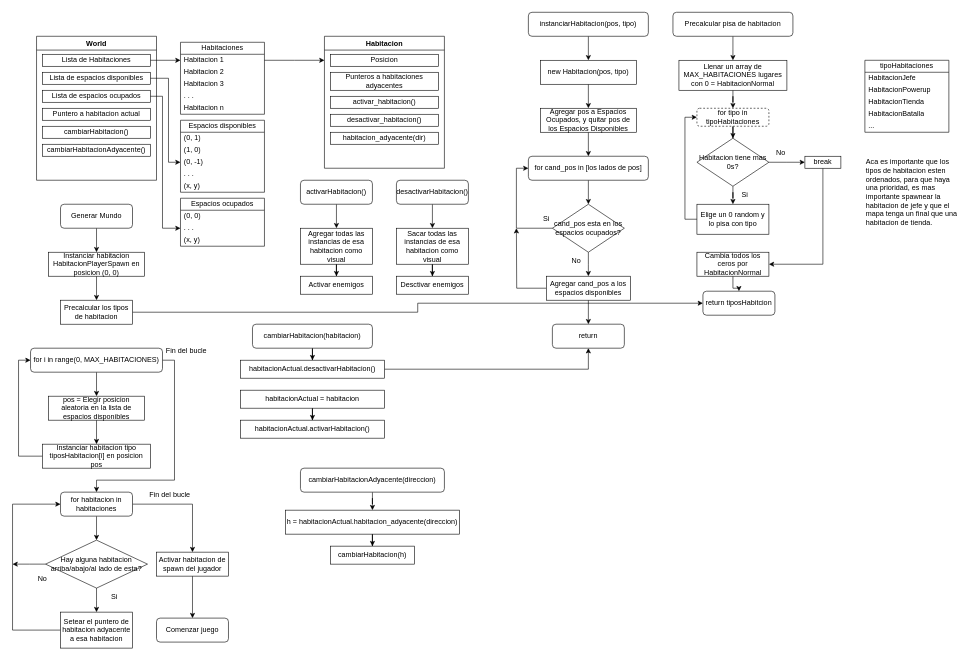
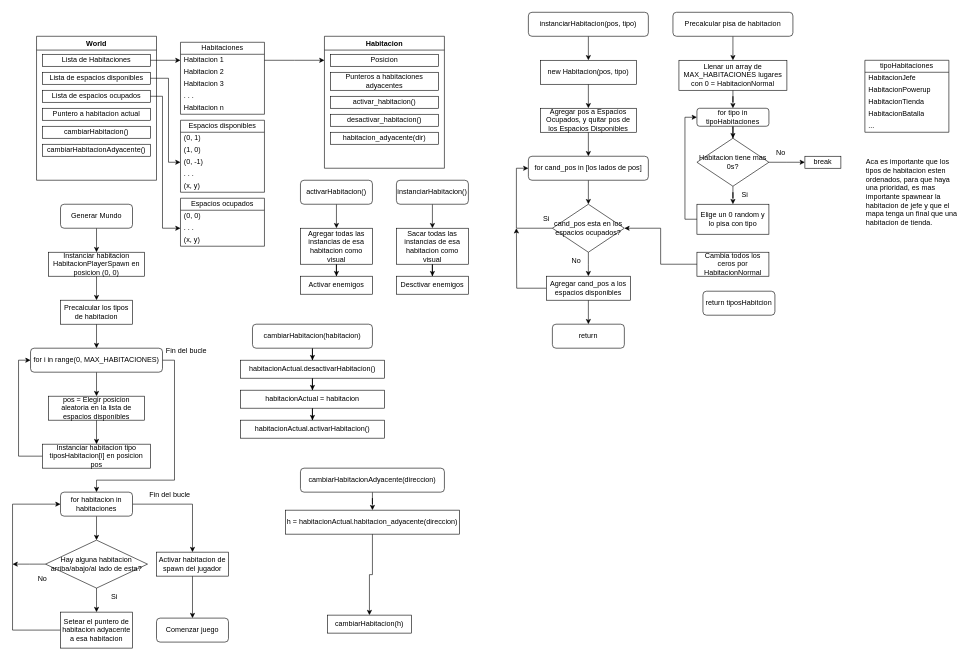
node "for tipo in tipoHabitaciones": style dashed -> solid
node "desactivarHabitacion()": label "desactivarHabitacion()" -> "instanciarHabitacion()"
edge "break" -> "Cambia todos los ceros por HabitacionNormal": removed
edge "Cambia todos los ceros por HabitacionNormal" -> "return tiposHabitcion": now "Cambia todos los ceros por HabitacionNormal" -> "cand_pos esta en los espacios ocupados?"
edge "Precalcular los tipos de habitacion" -> "return tiposHabitcion": now "Precalcular los tipos de habitacion" -> "for i in range(0, MAX_HABITACIONES)"
edge "habitacionActual.desactivarHabitacion()" -> "return": now "habitacionActual.desactivarHabitacion()" -> "habitacionActual = habitacion"
node "cambiarHabitacion(h)": moved (372, 555) -> (369, 624)
